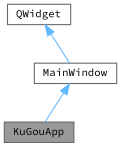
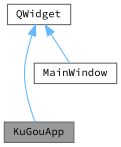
edge "KuGouApp" -> "MainWindow": now "KuGouApp" -> "QWidget"
